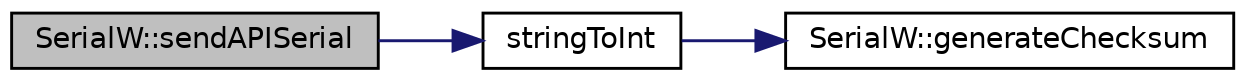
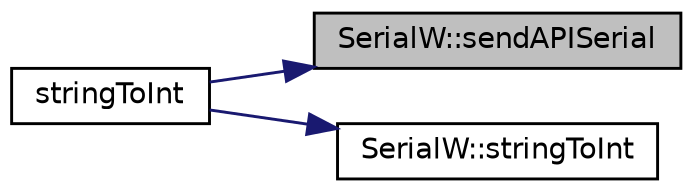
edge "SerialW::sendAPISerial" -> "stringToInt": reversed
node "SerialW::generateChecksum": label "SerialW::generateChecksum" -> "SerialW::stringToInt"
